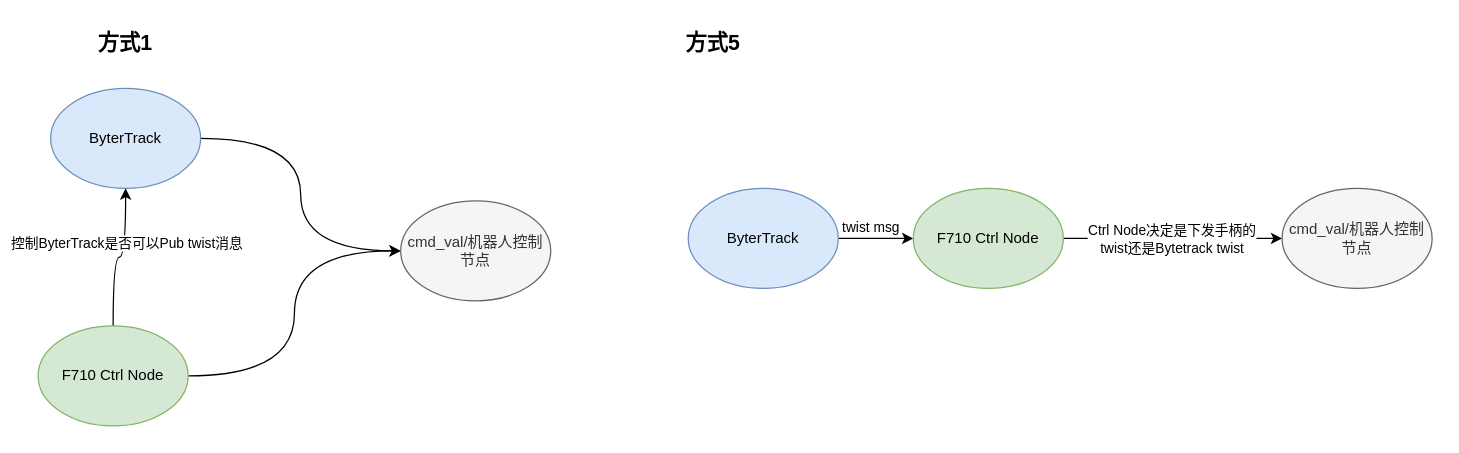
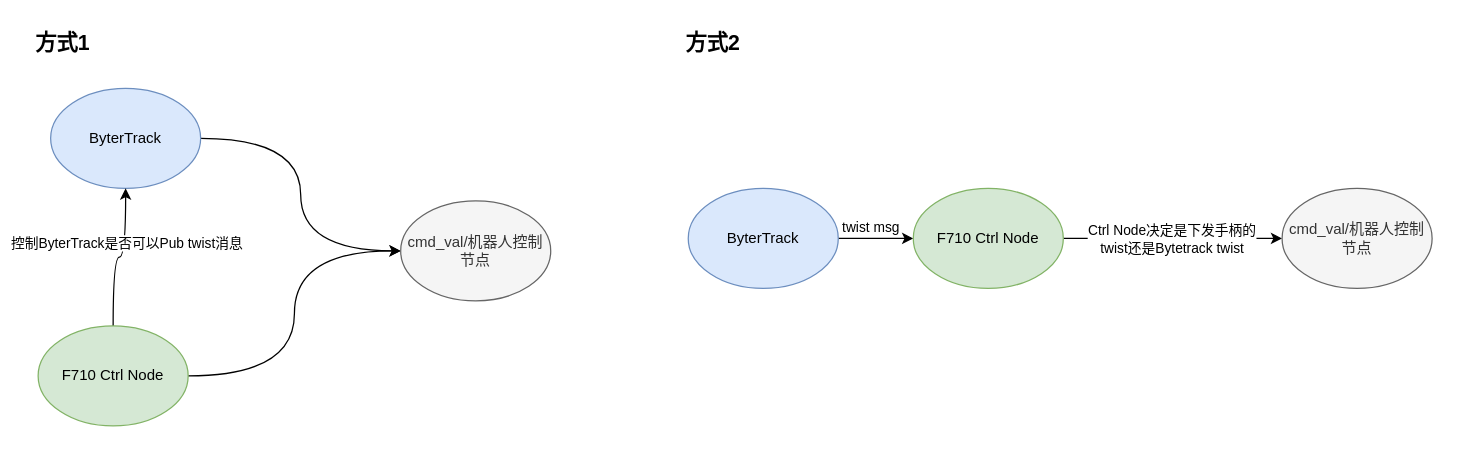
node "方式1": moved (126, 44) -> (63, 44)
node "方式5": label "方式5" -> "方式2"
